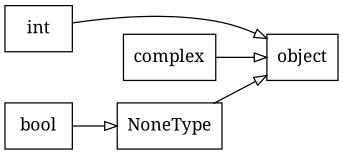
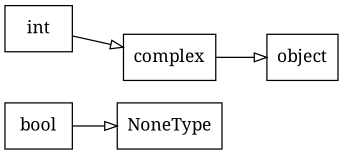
edge "int" -> "object": now "int" -> "complex"
edge "NoneType" -> "object": removed
